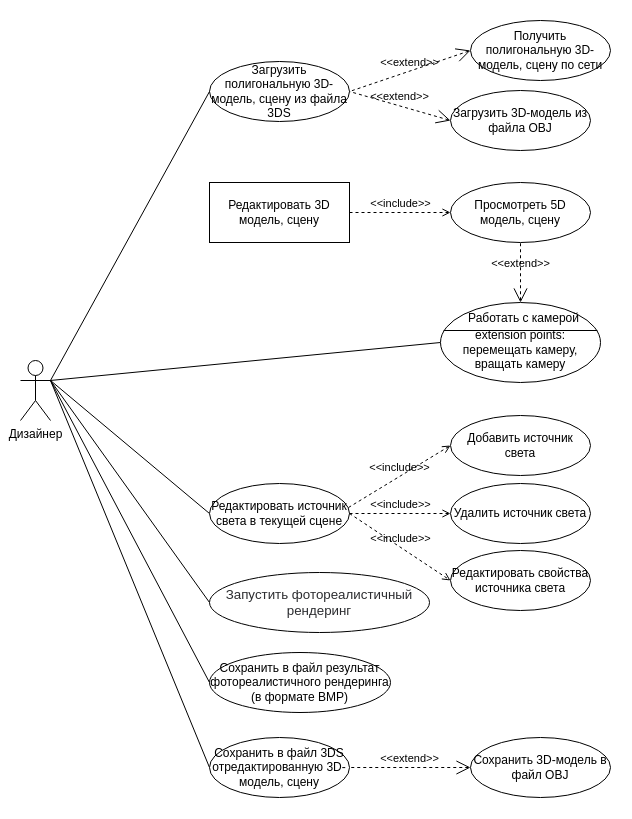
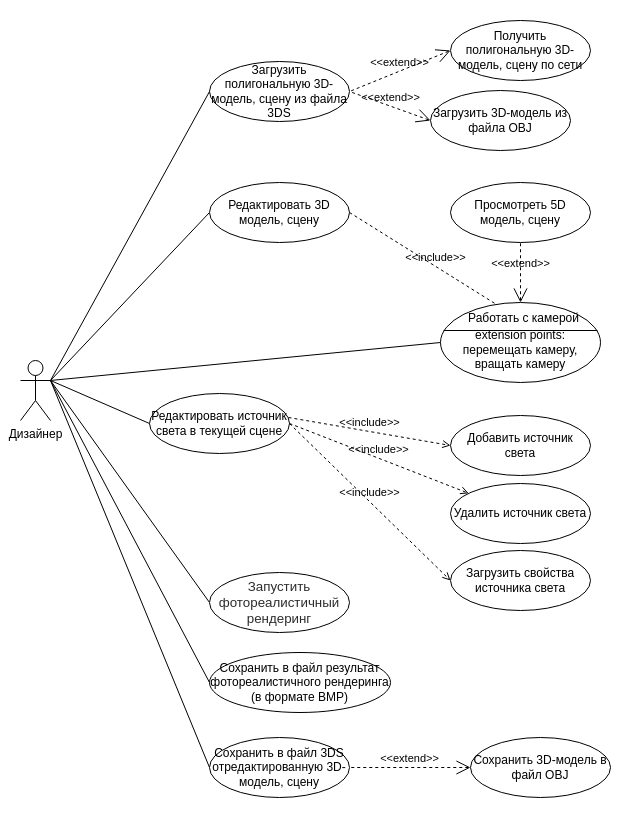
node "Получить полигональную 3D-модель, сцену по сети": moved (541, 51) -> (521, 51)
node "Загрузить 3D-модель из файла OBJ": moved (521, 121) -> (501, 121)
node "Редактировать 3D модель, сцену": shape rectangle -> ellipse
edge "Редактировать 3D модель, сцену" -> "Просмотреть 5D модель, сцену": now "Редактировать 3D модель, сцену" -> "Работать с камерой"
edge "Редактировать 3D модель, сцену" -- "Дизайнер": added
node "Редактировать источник света в текущей сцене": moved (280, 514) -> (220, 424)
node "Редактировать свойства источника света": label "Редактировать свойства источника света" -> "Загрузить свойства источника света"
node "Запустить фотореалистичный рендеринг": size 220x60 -> 140x60
